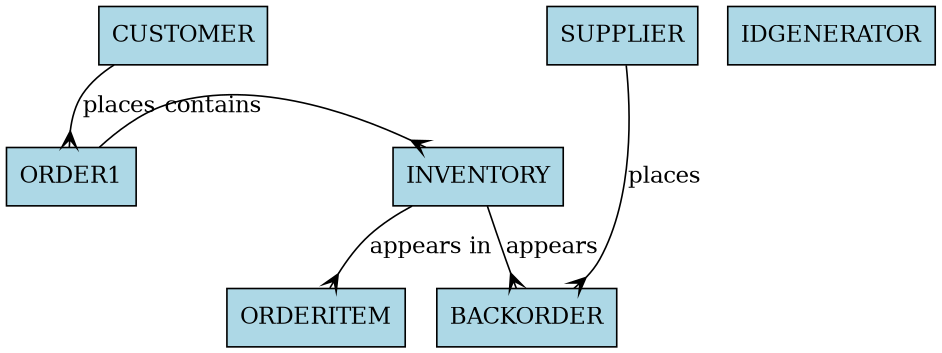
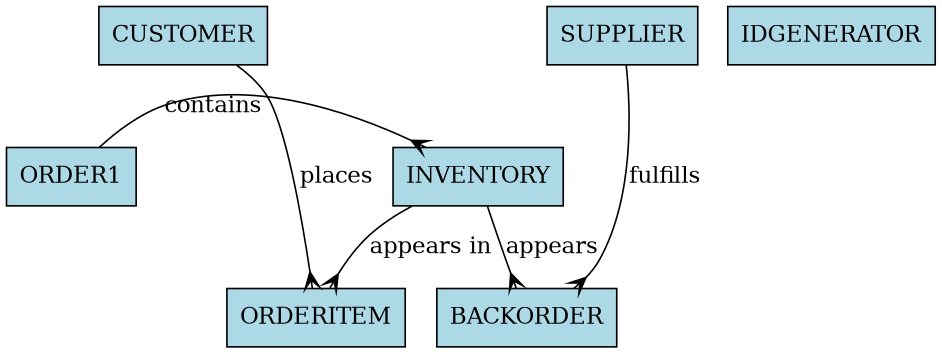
edge "CUSTOMER" -- "ORDER1": now "CUSTOMER" -- "ORDERITEM"
edge "SUPPLIER" -- "BACKORDER": label "places" -> "fulfills"
